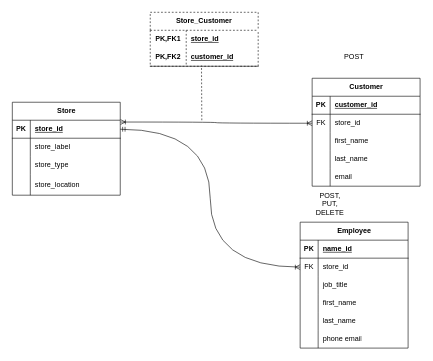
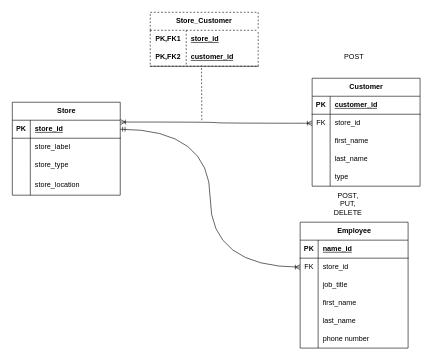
node "email": label "email" -> "type"
node "POST, PUT, DELETE": moved (330, 204) -> (348, 204)
node "phone email": label "phone email" -> "phone number"
